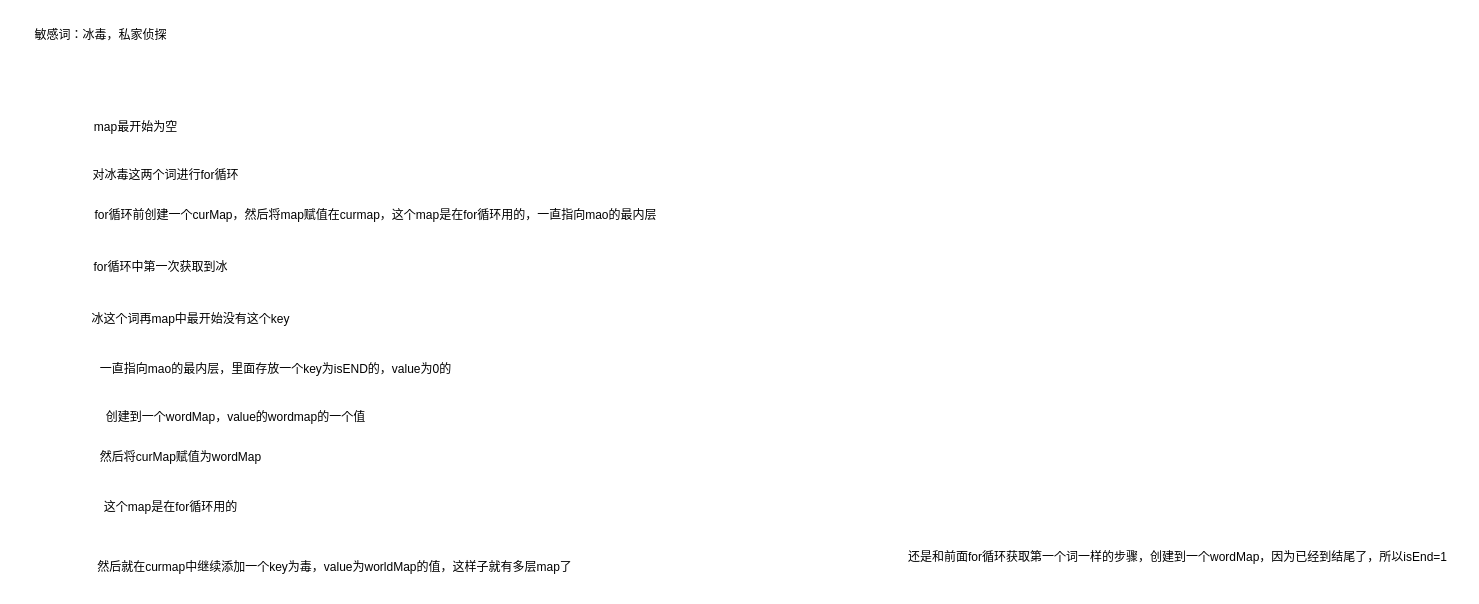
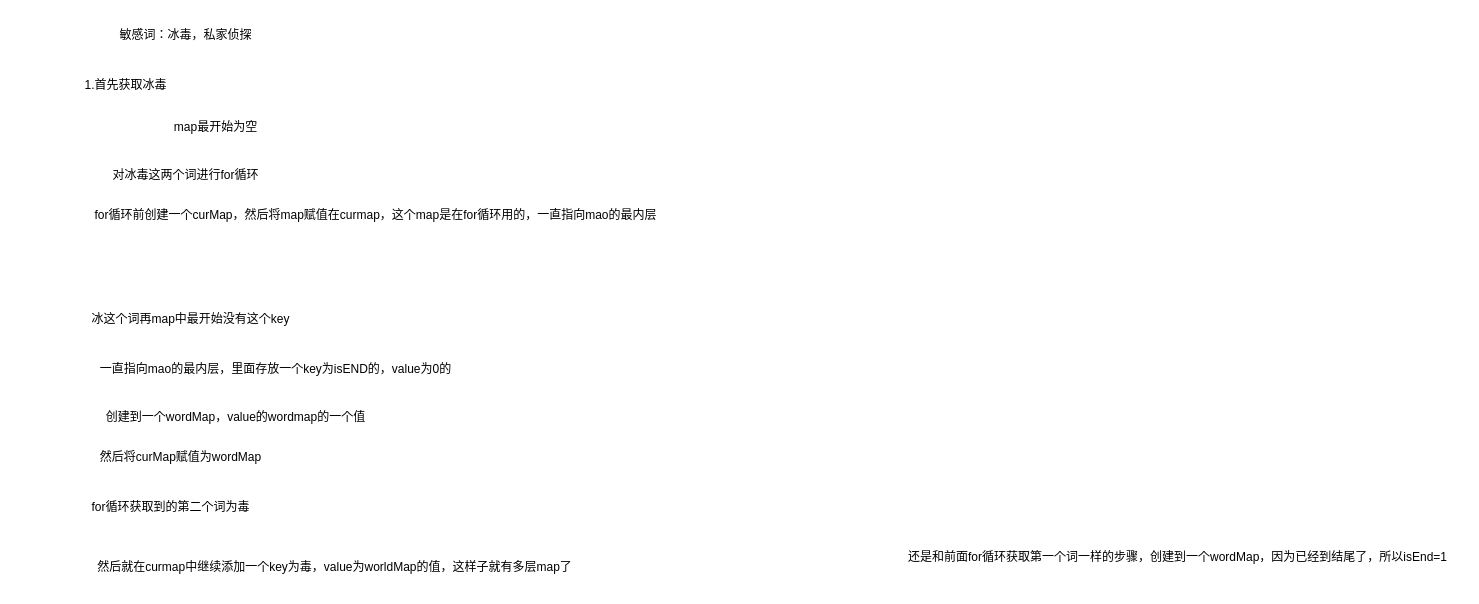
node "敏感词：冰毒，私家侦探": moved (101, 36) -> (186, 36)
node "1.首先获取冰毒": added
node "map最开始为空": moved (136, 128) -> (216, 128)
node "对冰毒这两个词进行for循环": moved (166, 176) -> (186, 176)
node "for循环中第一次获取到冰": removed
node "这个map是在for循环用的": label "这个map是在for循环用的" -> "for循环获取到的第二个词为毒"
